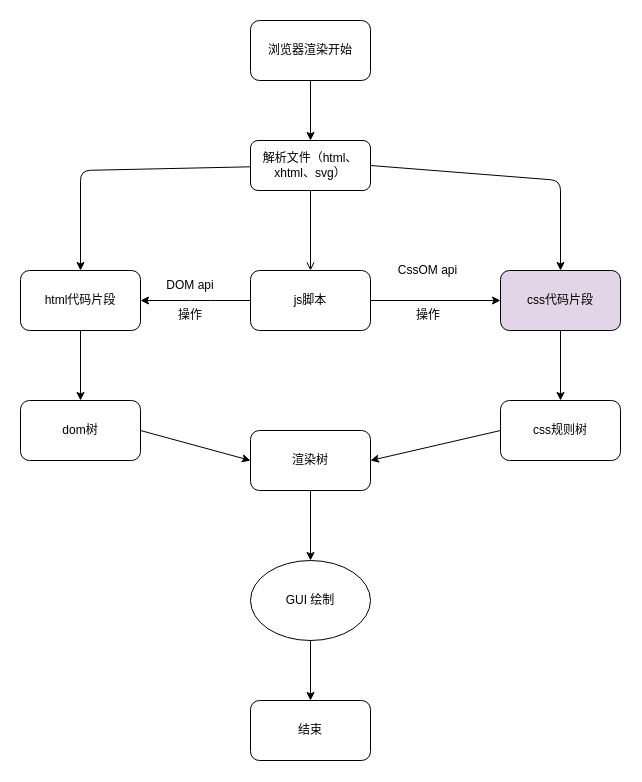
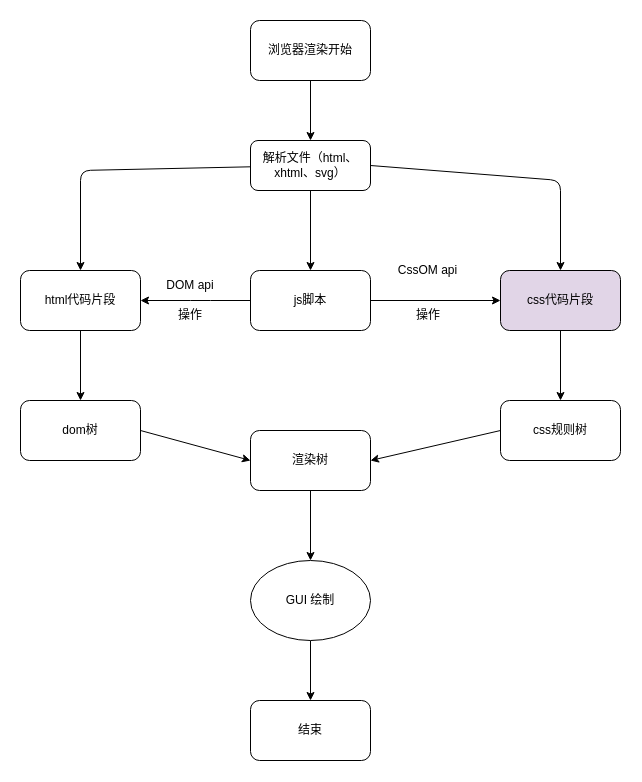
edge "解析文件（html、xhtml、svg）" -> "js脚本": arrowhead open -> classic
